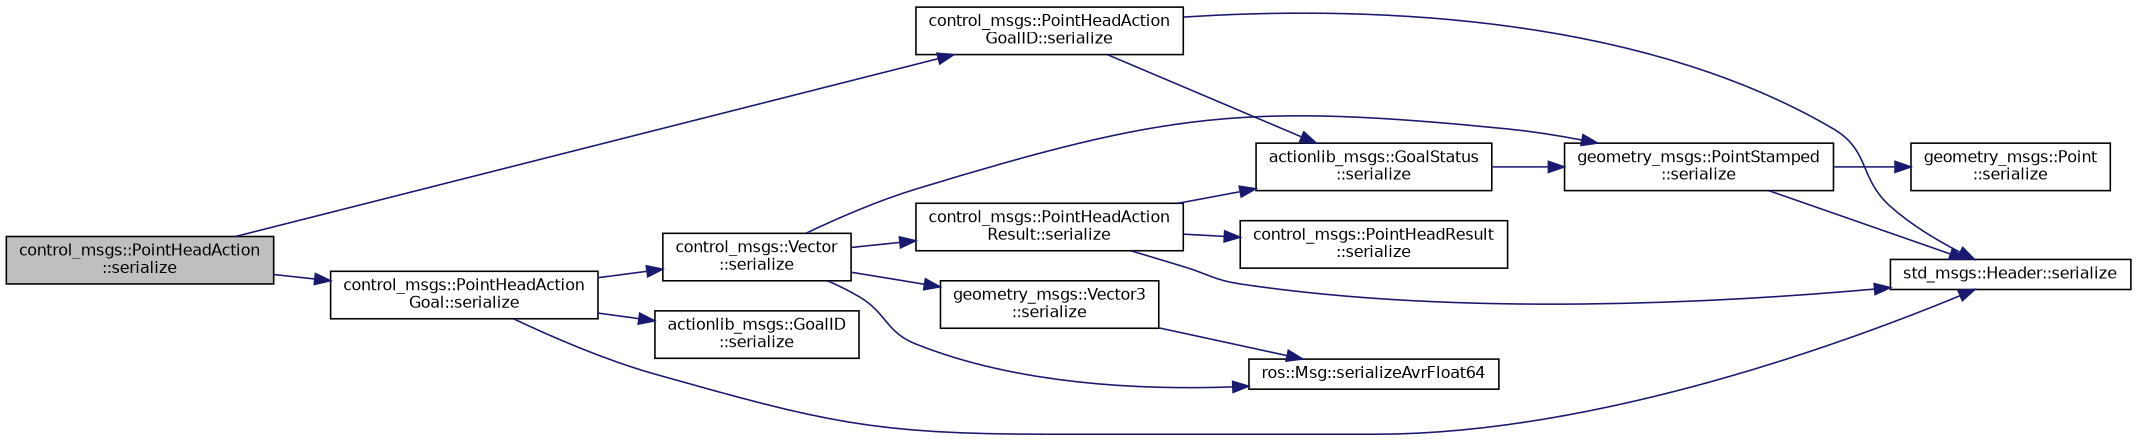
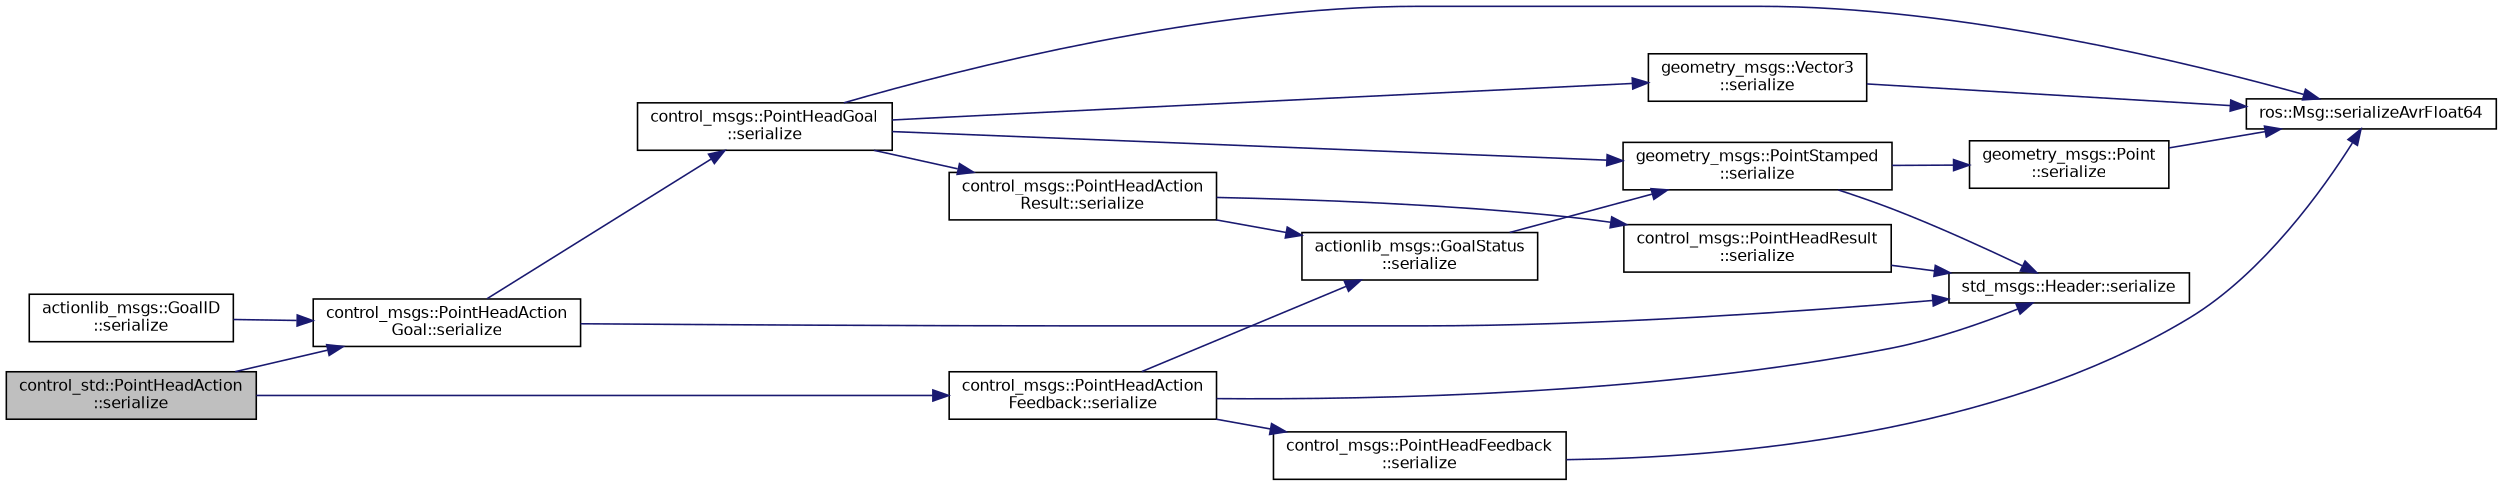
node "control_msgs::PointHeadAction GoalID::serialize": label "control_msgs::PointHeadAction GoalID::serialize" -> "control_msgs::PointHeadAction Feedback::serialize"
edge "geometry_msgs::Point ::serialize" -> "ros::Msg::serializeAvrFloat64": added
node "control_msgs::Vector ::serialize": label "control_msgs::Vector ::serialize" -> "control_msgs::PointHeadGoal ::serialize"
node "control_msgs::PointHeadAction ::serialize": label "control_msgs::PointHeadAction ::serialize" -> "control_std::PointHeadAction ::serialize"
edge "control_msgs::PointHeadAction Result::serialize" -> "std_msgs::Header::serialize": now "control_msgs::PointHeadResult ::serialize" -> "std_msgs::Header::serialize"
edge "control_msgs::PointHeadAction Goal::serialize" -> "actionlib_msgs::GoalID ::serialize": reversed
node "control_msgs::PointHeadFeedback ::serialize": added
